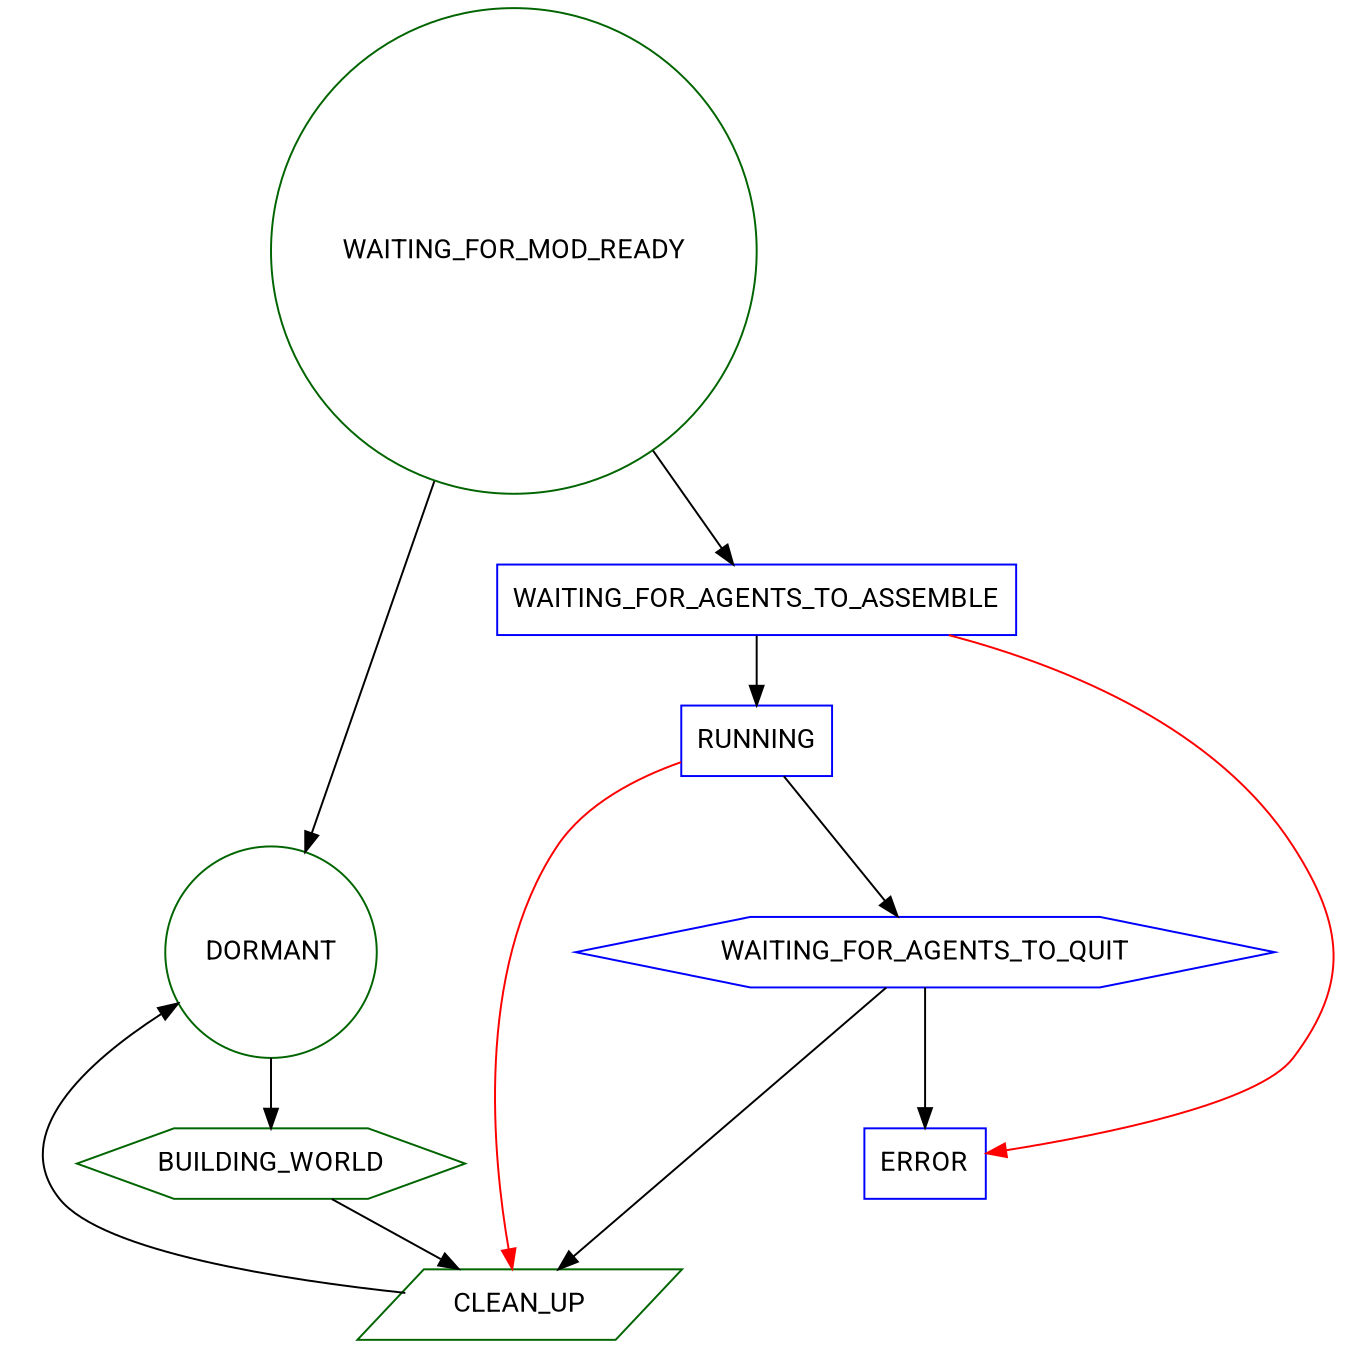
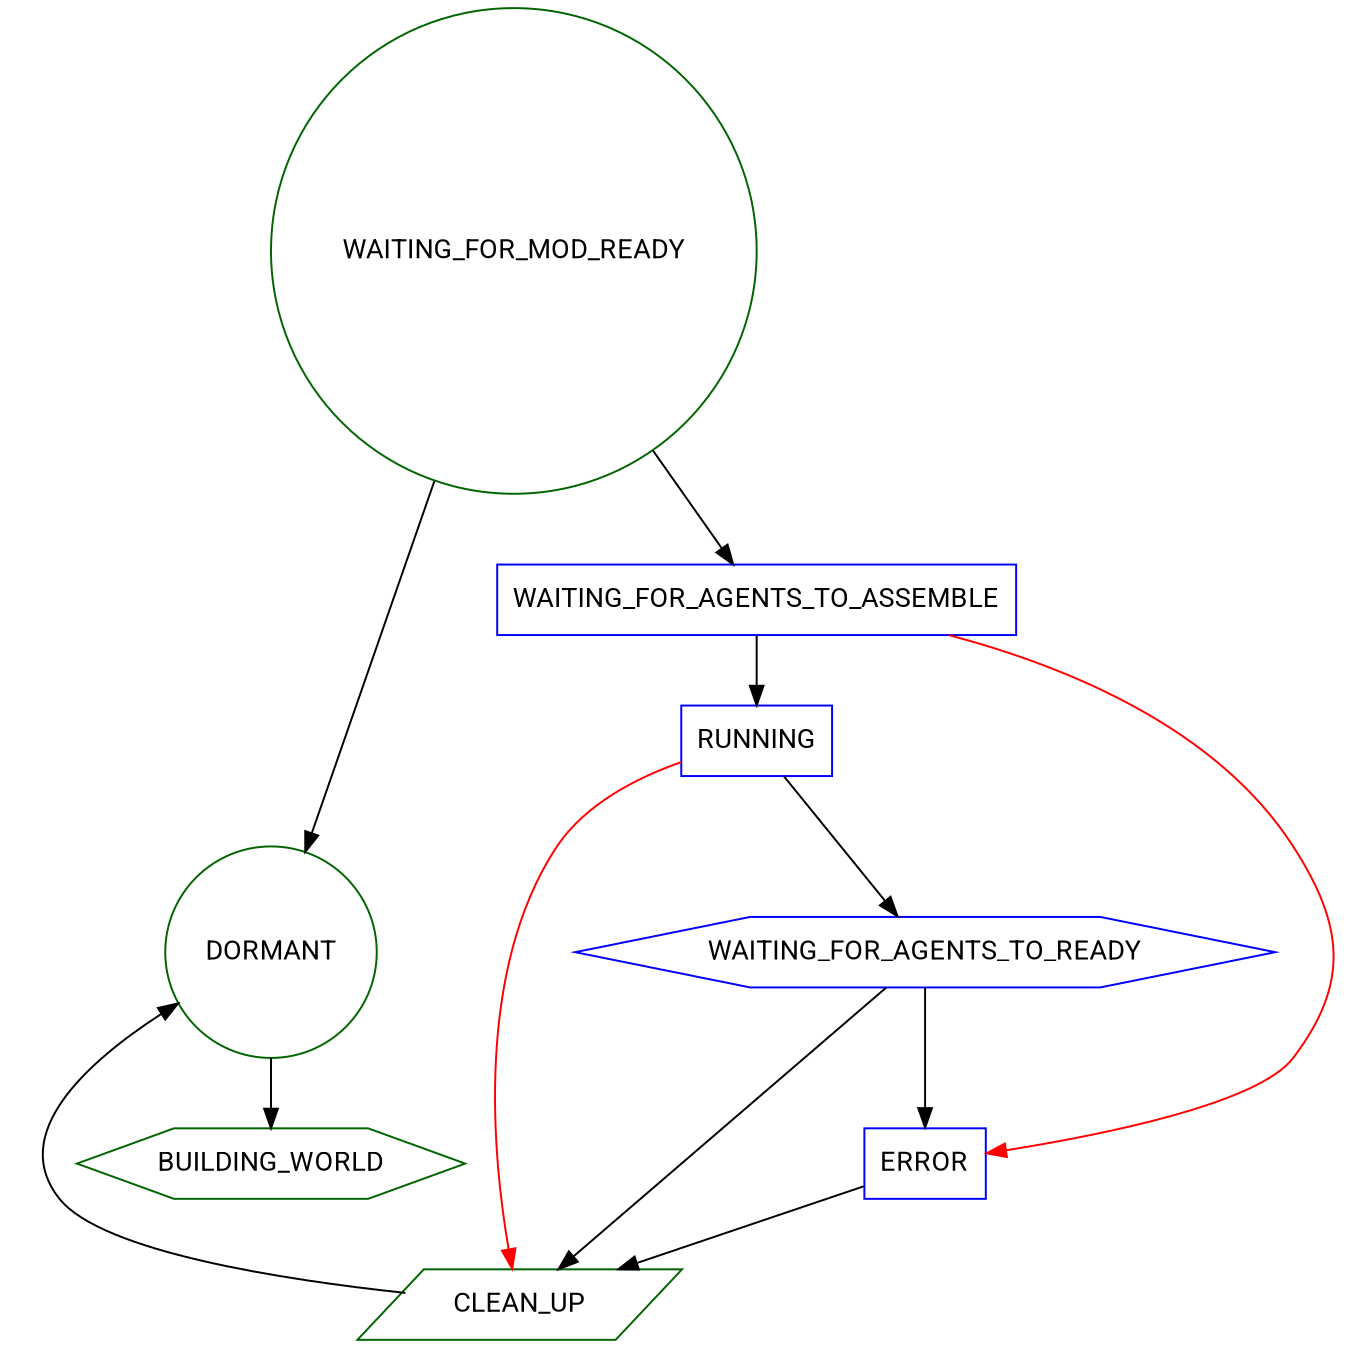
node "WAITING_FOR_AGENTS_TO_QUIT": label "WAITING_FOR_AGENTS_TO_QUIT" -> "WAITING_FOR_AGENTS_TO_READY"
edge "BUILDING_WORLD" -> "CLEAN_UP": now "ERROR" -> "CLEAN_UP"
